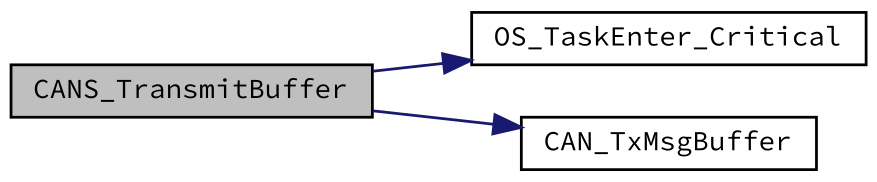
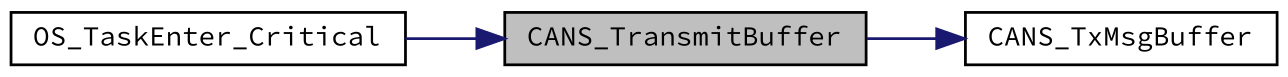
edge "CANS_TransmitBuffer" -> "OS_TaskEnter_Critical": reversed
node "CAN_TxMsgBuffer": label "CAN_TxMsgBuffer" -> "CANS_TxMsgBuffer"
